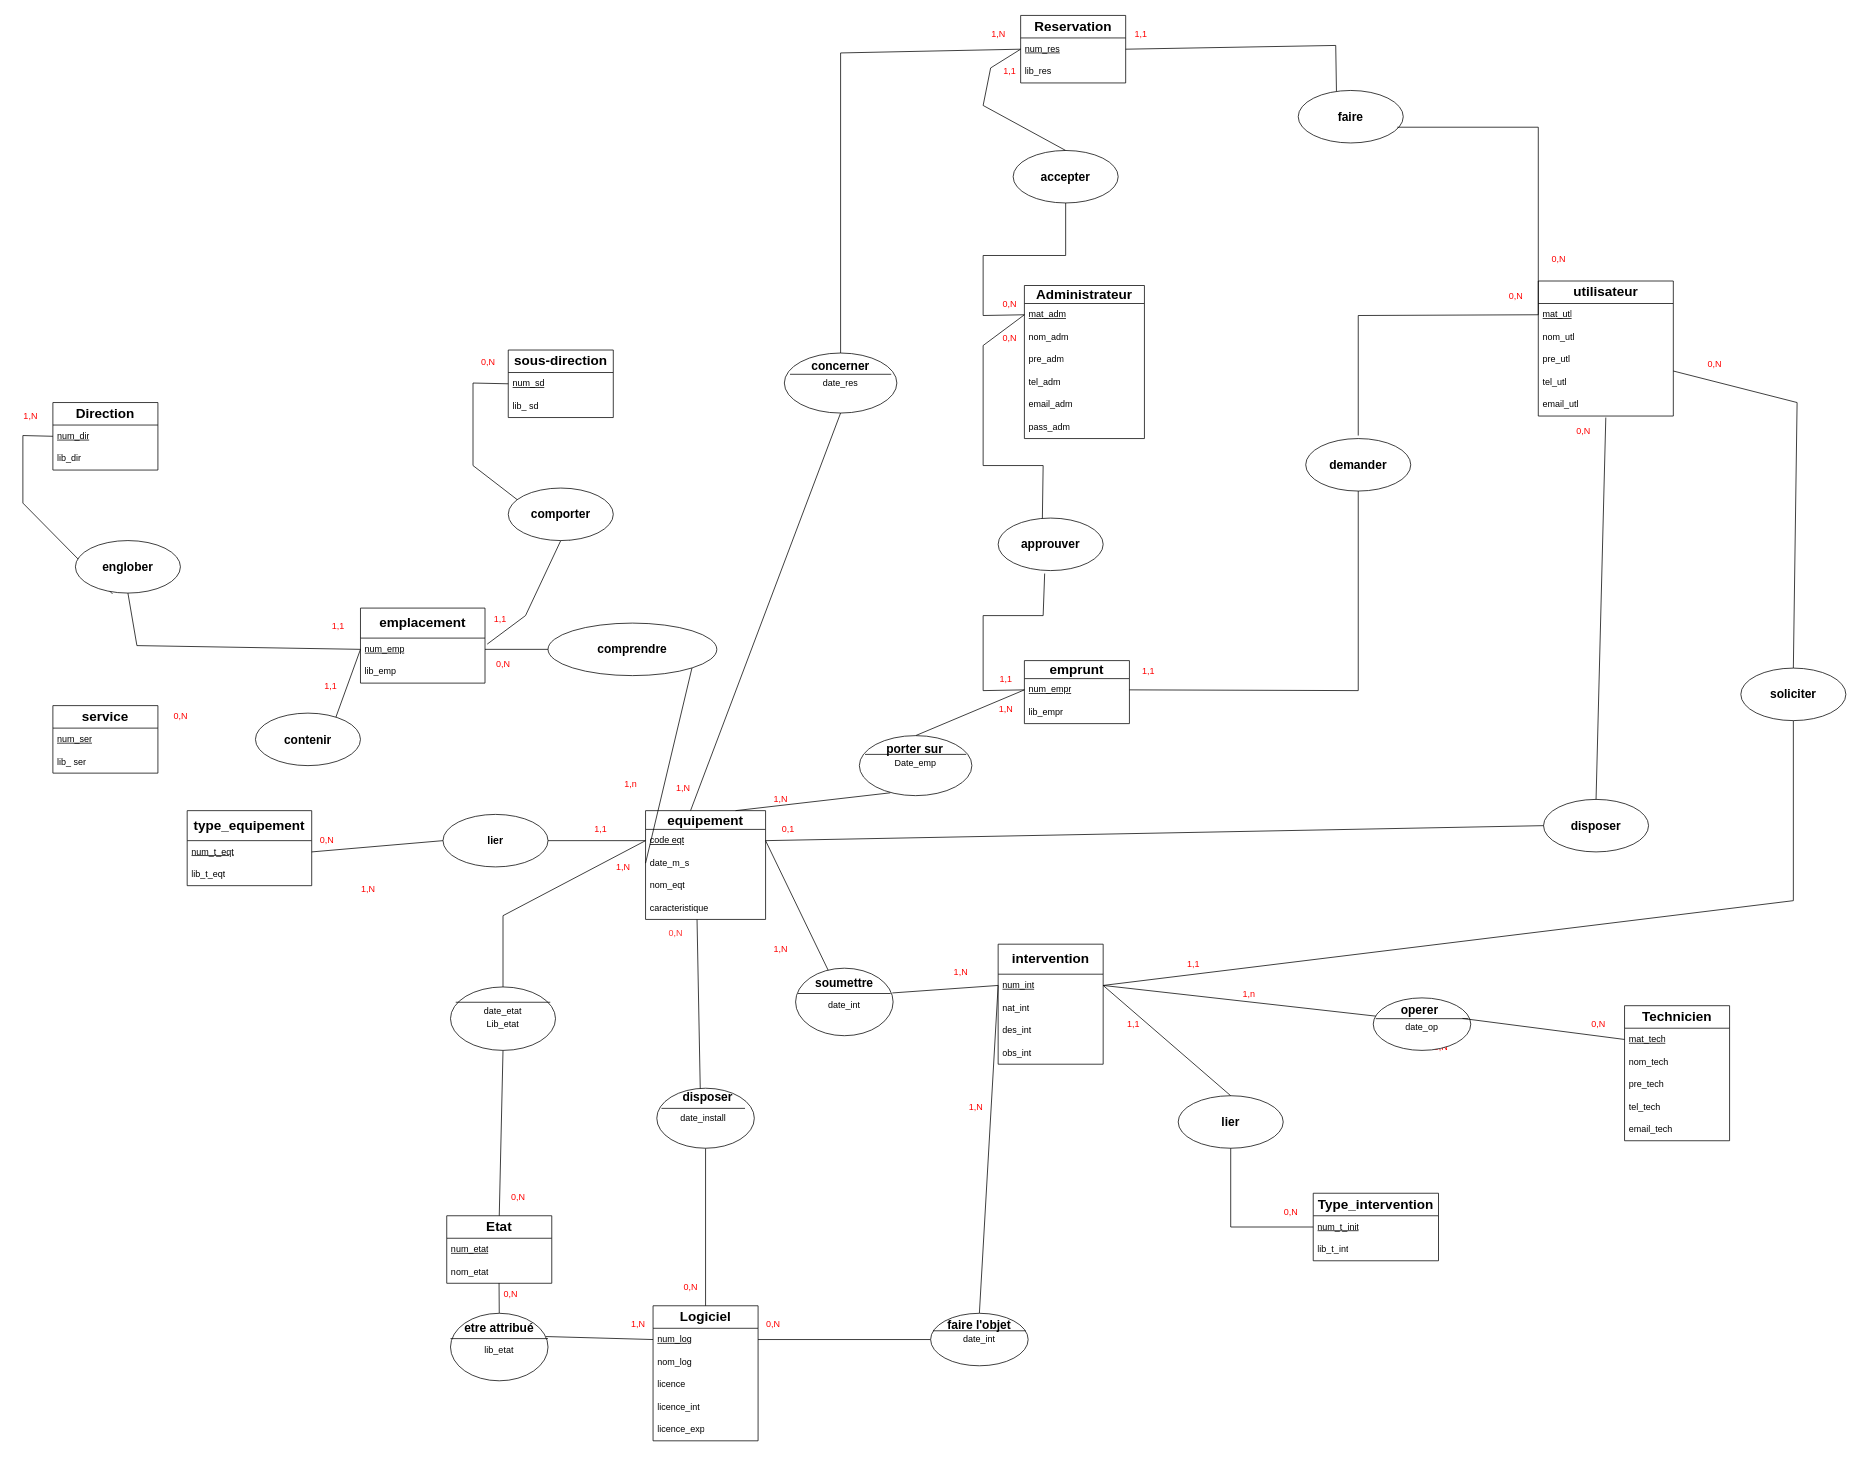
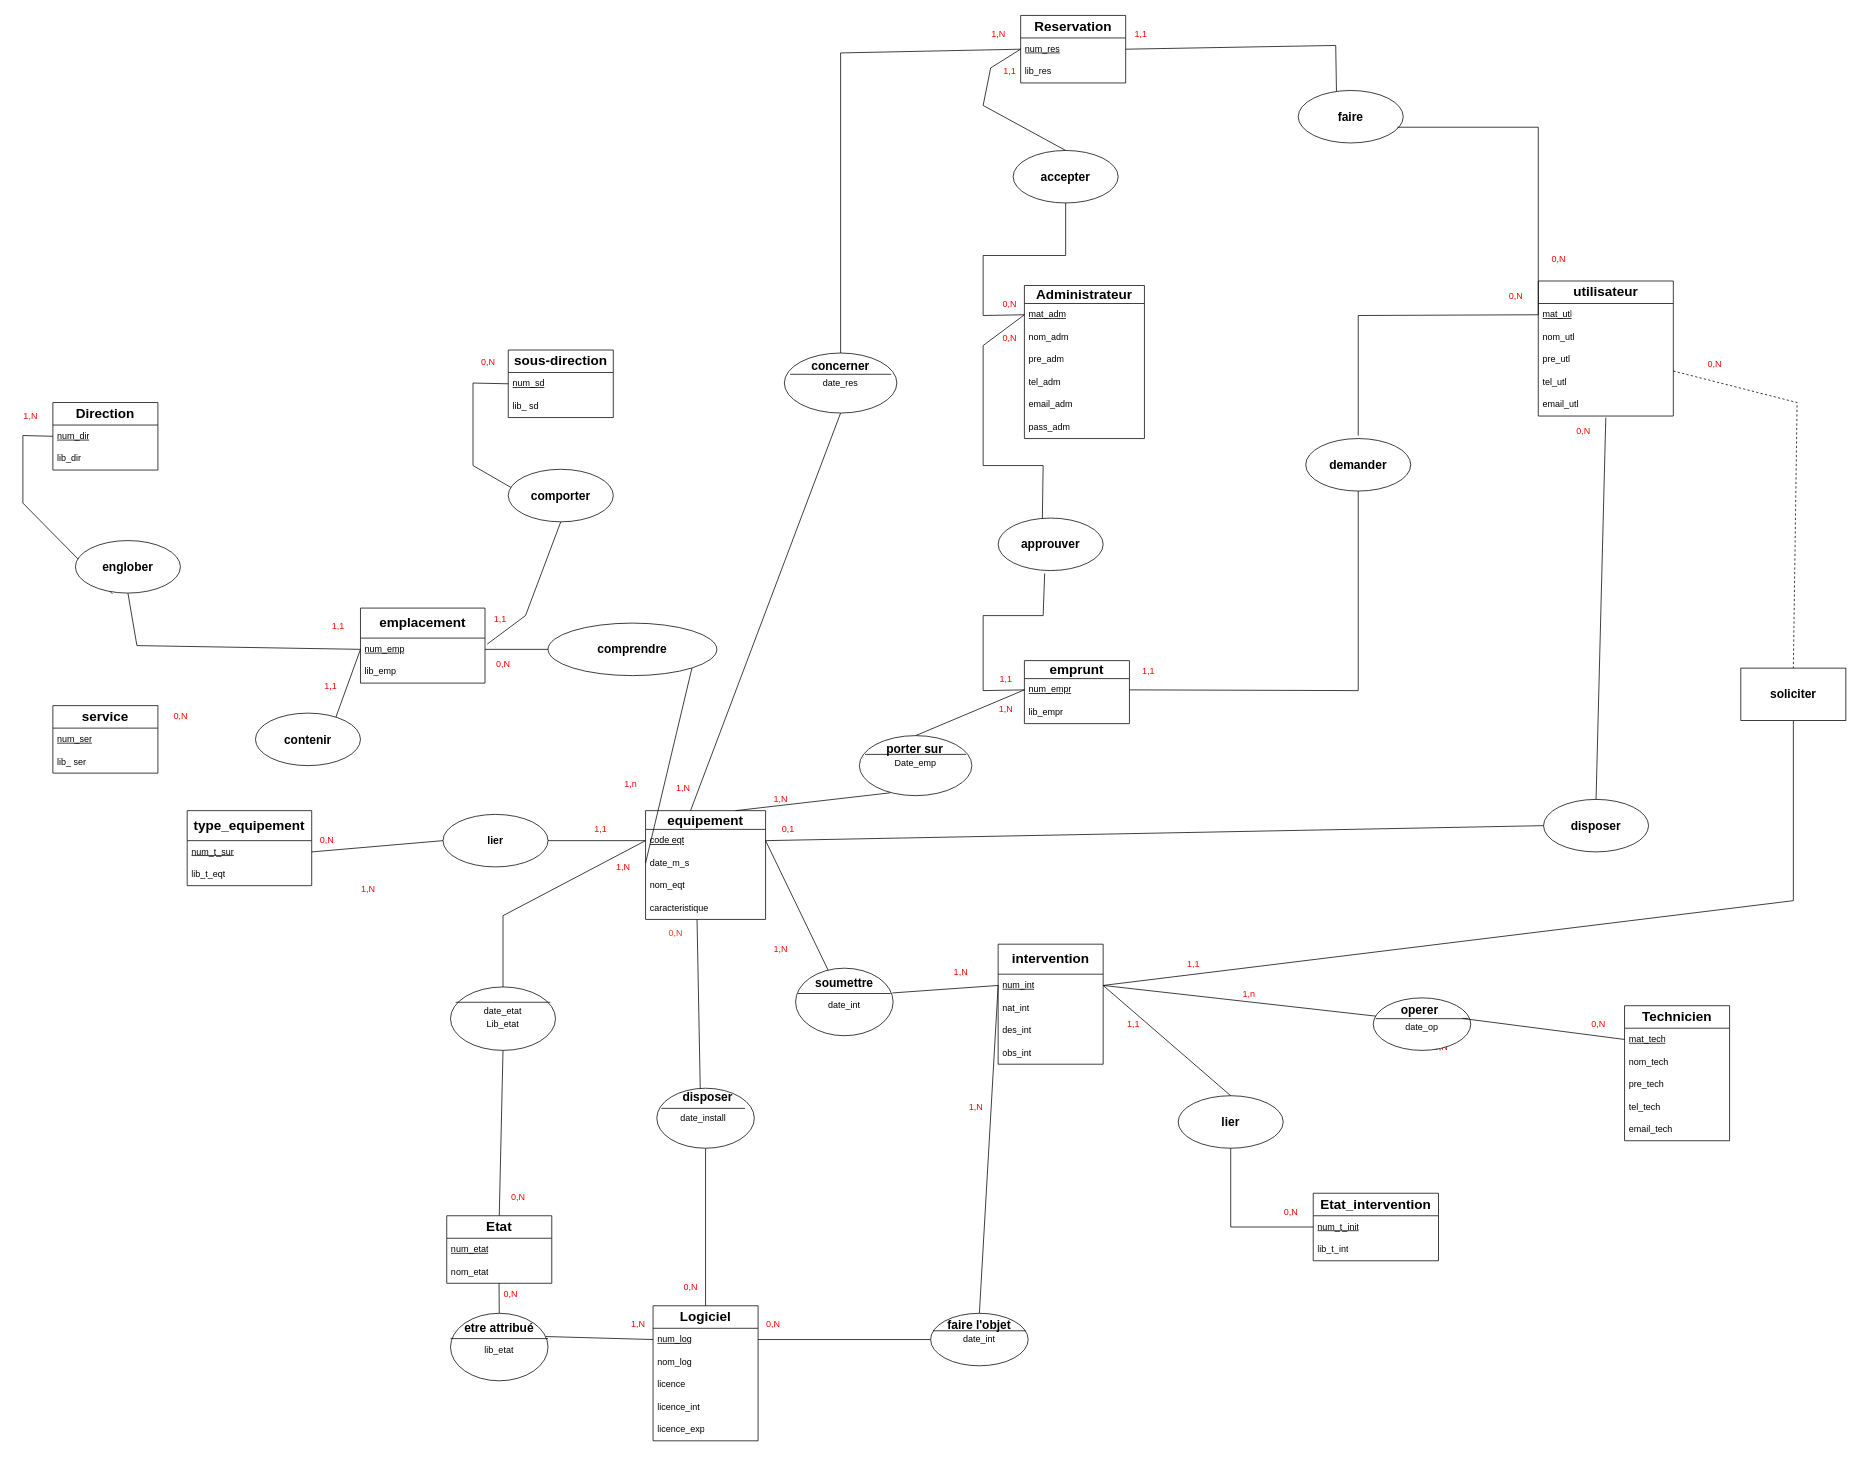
edge "tel_utl" -- "soliciter": style solid -> dashed
node "comporter": moved (561, 514) -> (561, 495)
node "soliciter": shape ellipse -> rectangle
node "num_t_eqt": label "num_t_eqt" -> "num_t_sur"
node "Type_intervention": label "Type_intervention" -> "Etat_intervention"
